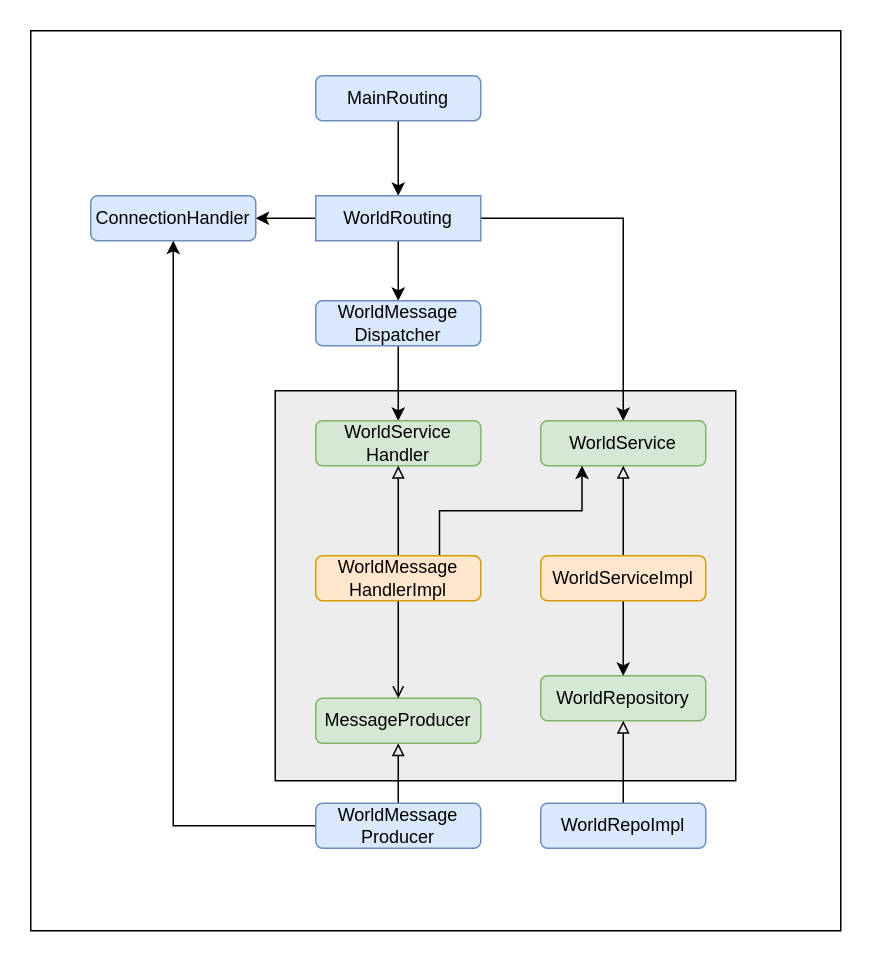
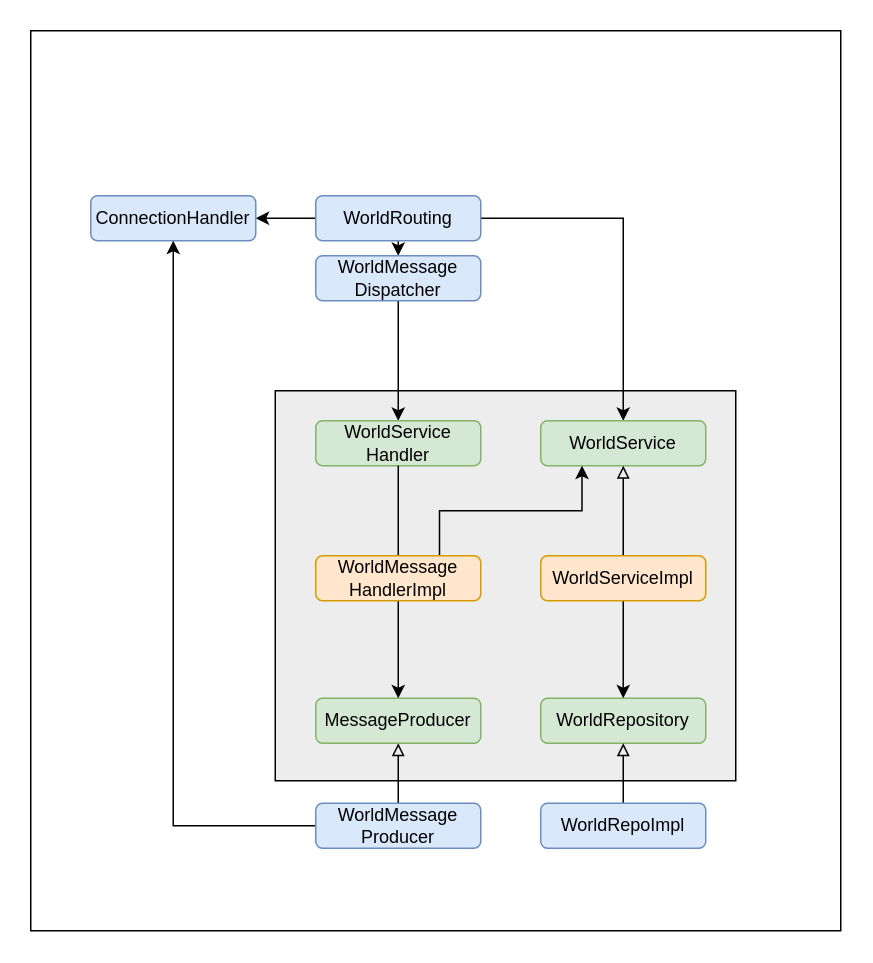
node "MainRouting": removed
edge "MainRouting" -> "WorldRouting": removed
node "WorldRouting": shape rectangle -> rounded rectangle
node "WorldMessage Dispatcher": moved (398, 323) -> (398, 278)
edge "WorldMessage HandlerImpl" -> "WorldService Handler": arrowhead block -> none
edge "WorldMessage HandlerImpl" -> "MessageProducer": arrowhead open -> classic
node "WorldRepository": moved (623, 698) -> (623, 721)
